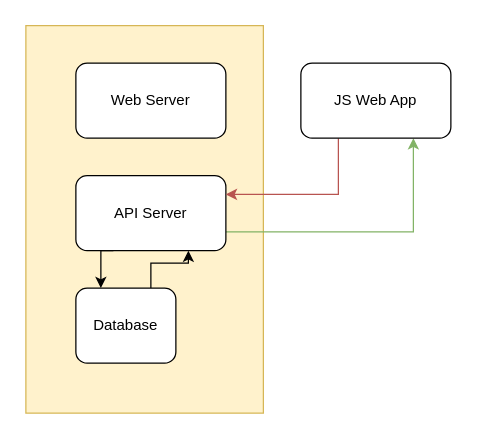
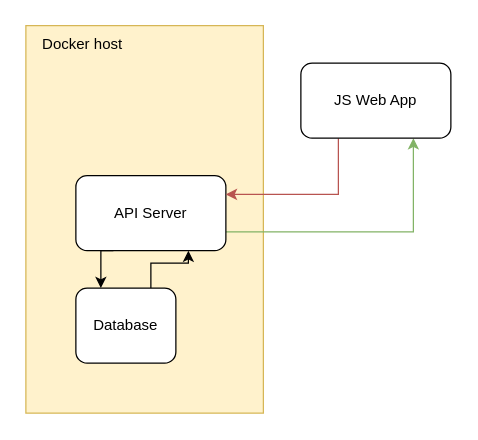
node "Docker host": added
node "Web Server": removed
